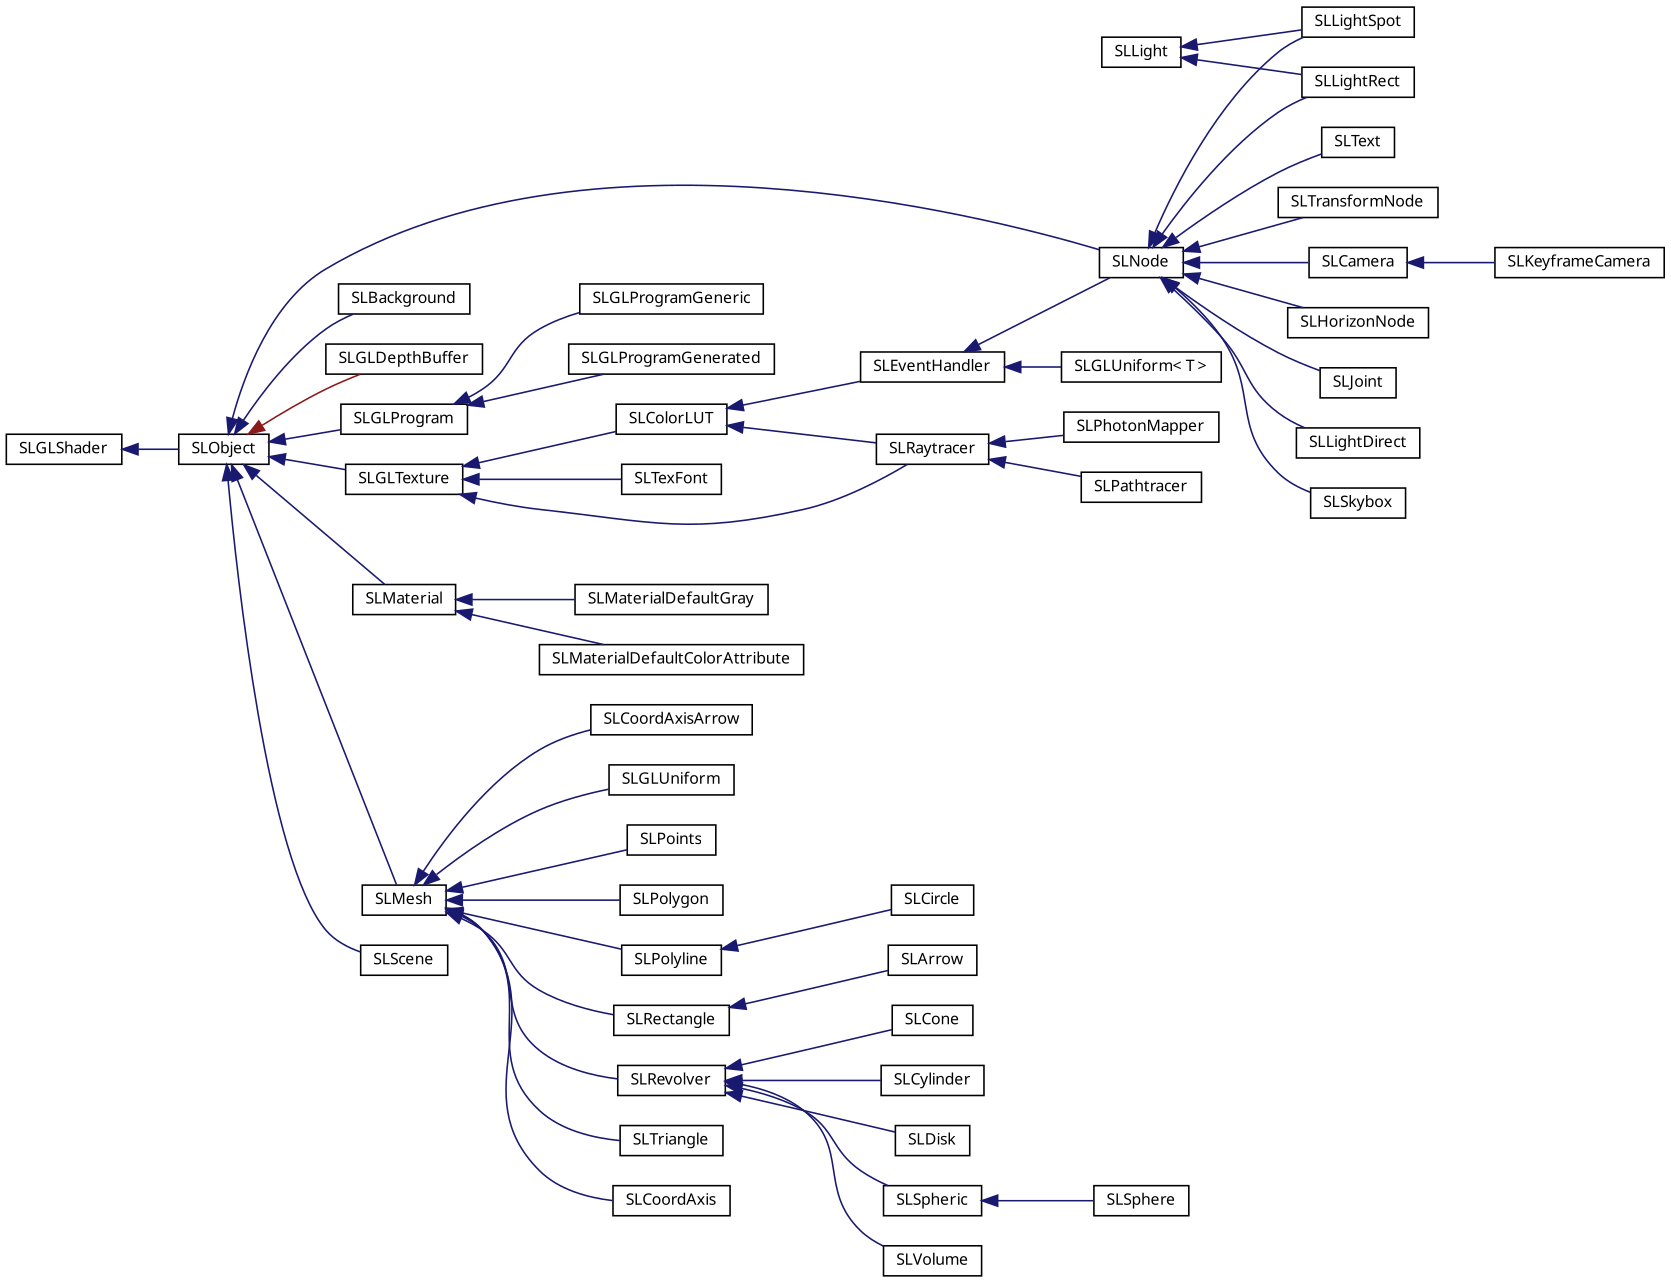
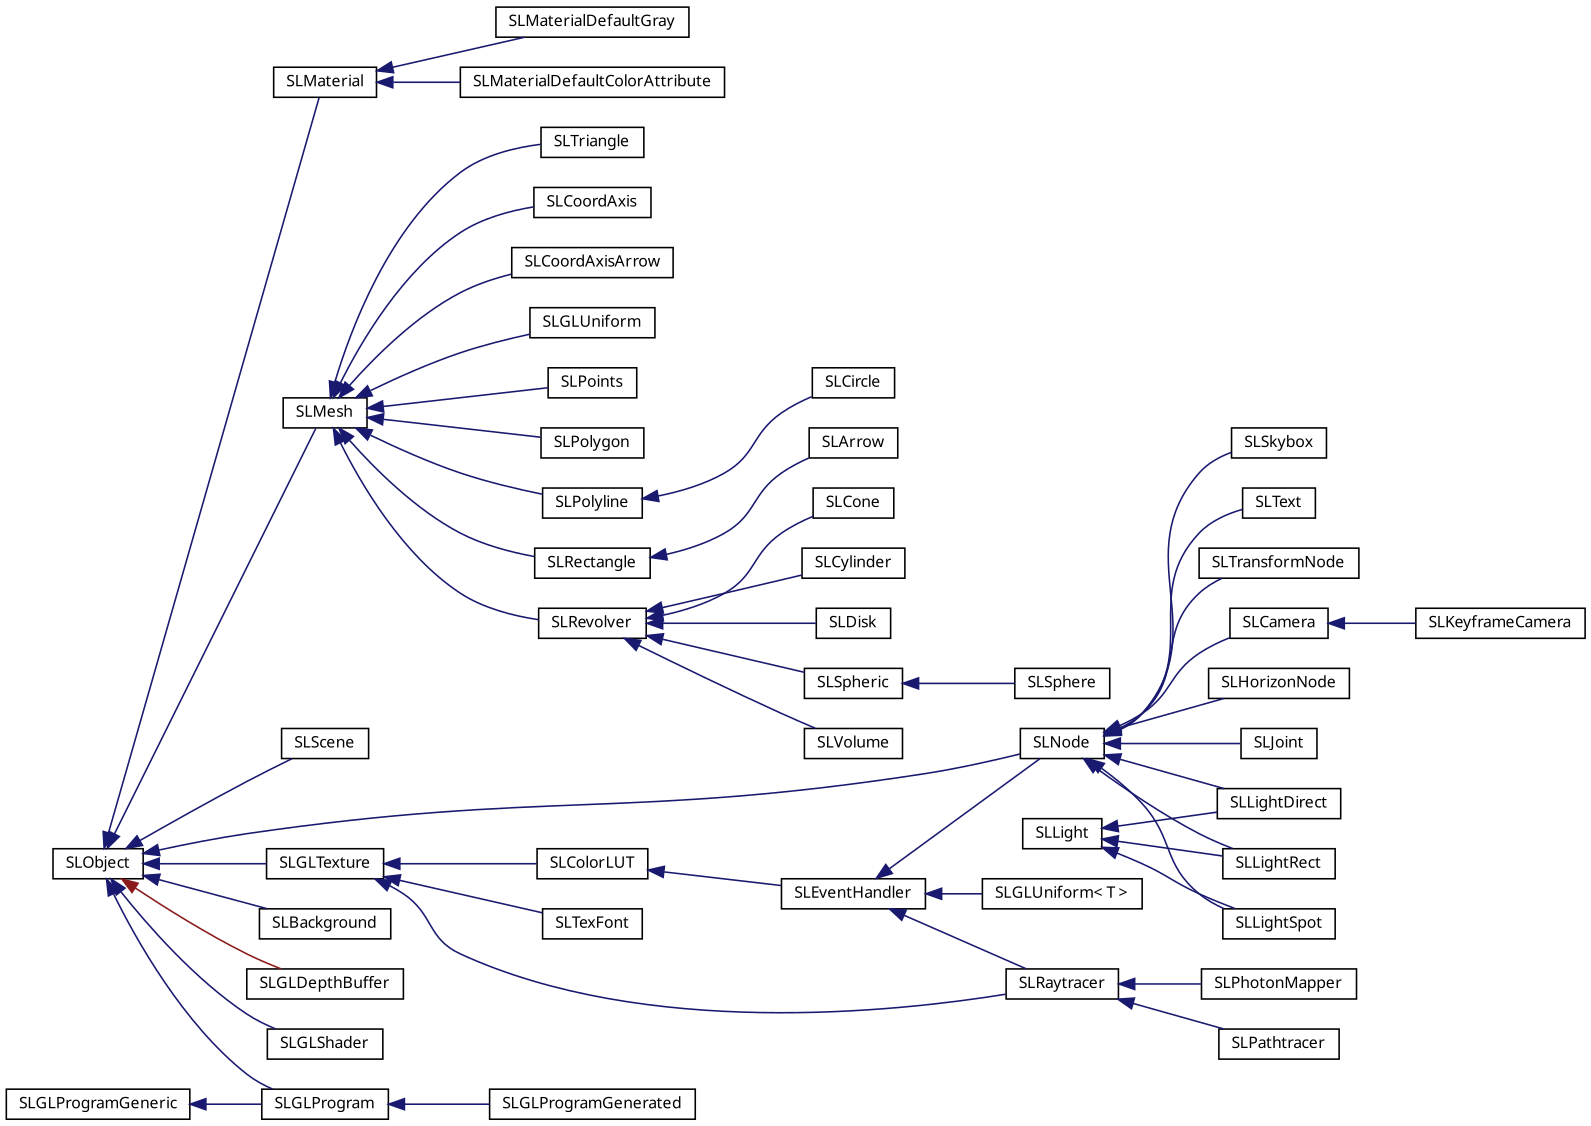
edge "SLGLProgramGeneric" -> "SLGLProgram": reversed
edge "SLRaytracer" -> "SLColorLUT": now "SLRaytracer" -> "SLEventHandler"
edge "SLObject" -> "SLGLShader": reversed
edge "SLLightDirect" -> "SLLight": added
